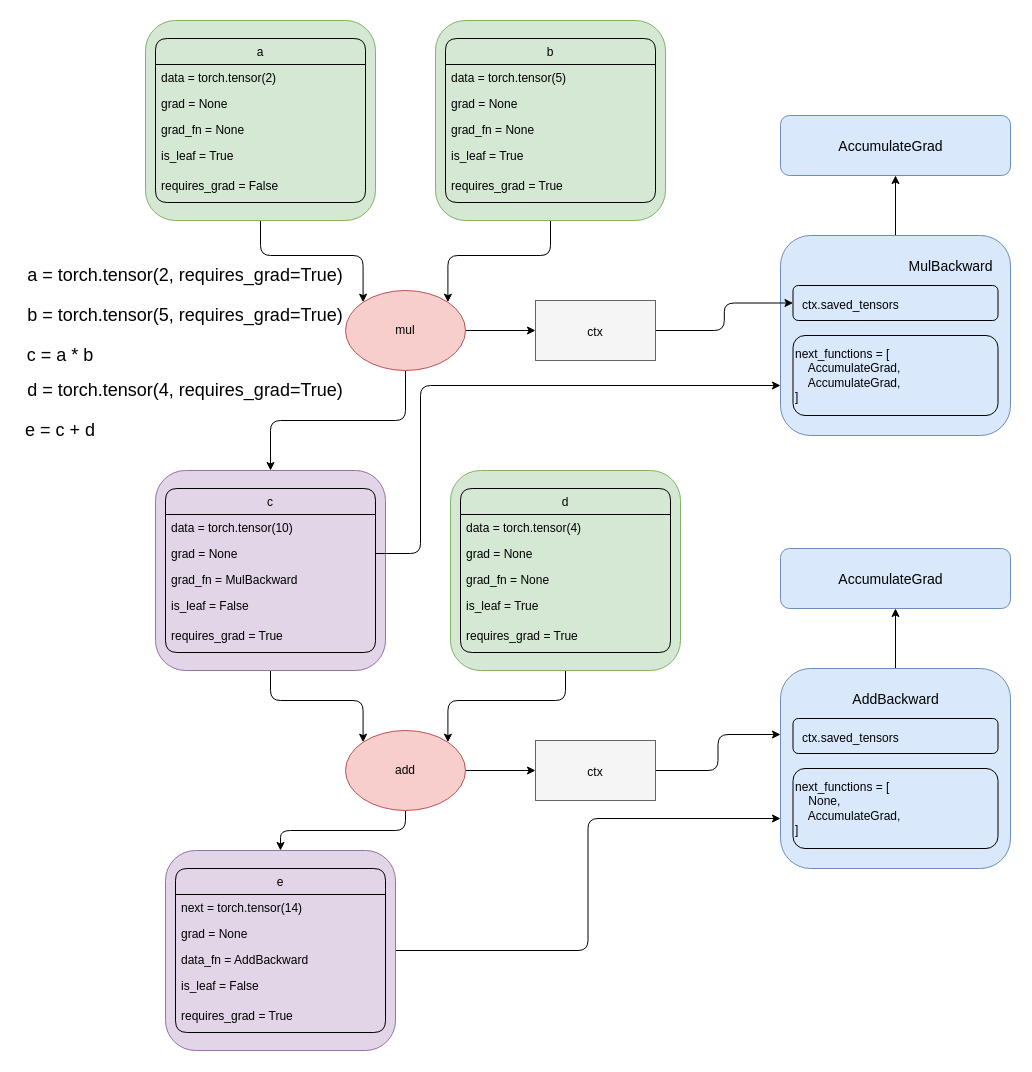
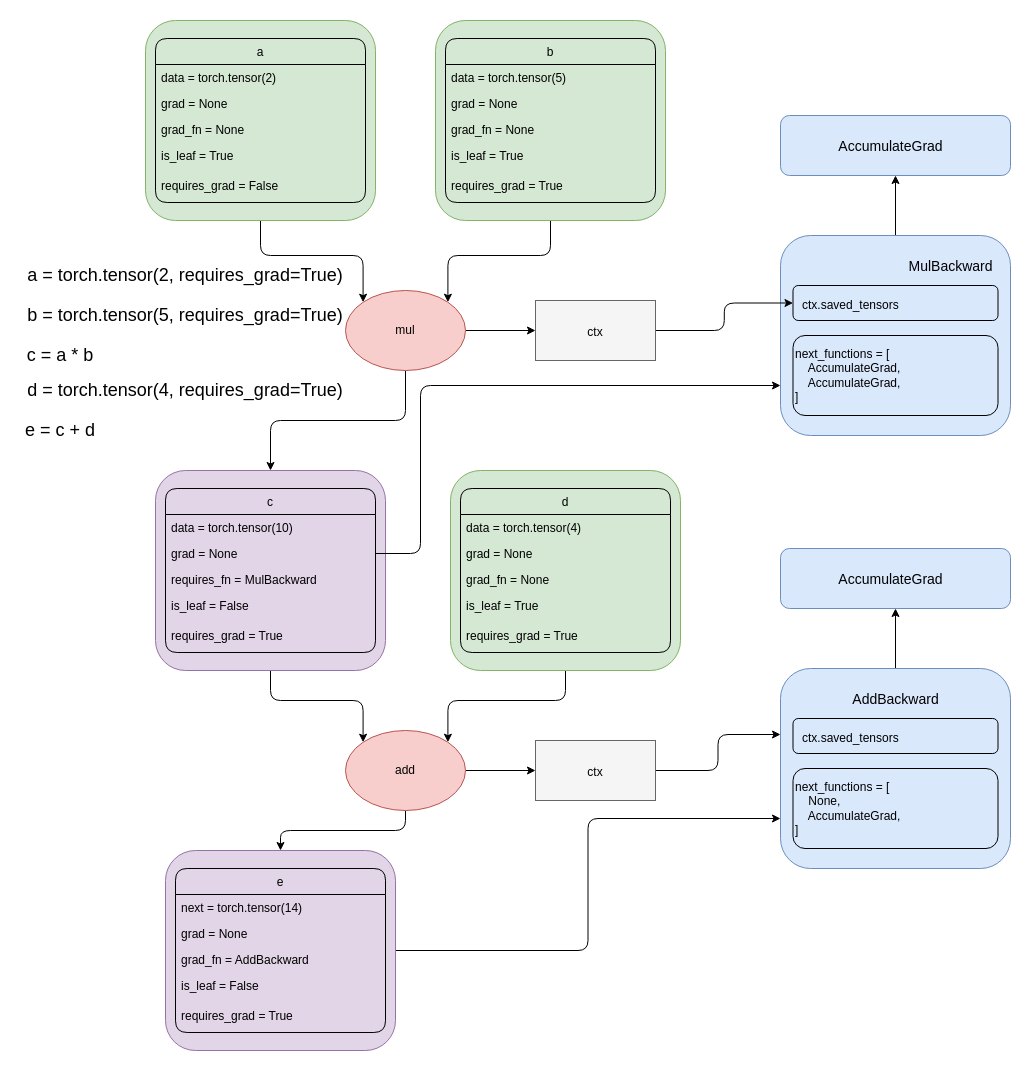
node "grad_fn = MulBackward": label "grad_fn = MulBackward" -> "requires_fn = MulBackward"
node "data_fn = AddBackward": label "data_fn = AddBackward" -> "grad_fn = AddBackward"
